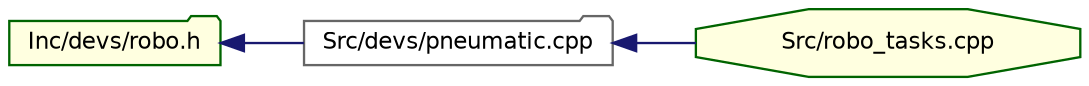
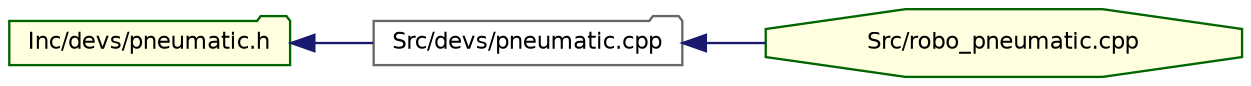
node "Inc/devs/robo.h": label "Inc/devs/robo.h" -> "Inc/devs/pneumatic.h"
node "Src/robo_tasks.cpp": label "Src/robo_tasks.cpp" -> "Src/robo_pneumatic.cpp"
